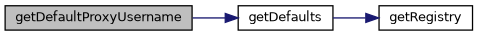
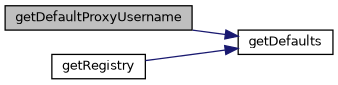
edge "getDefaults" -> "getRegistry": reversed
